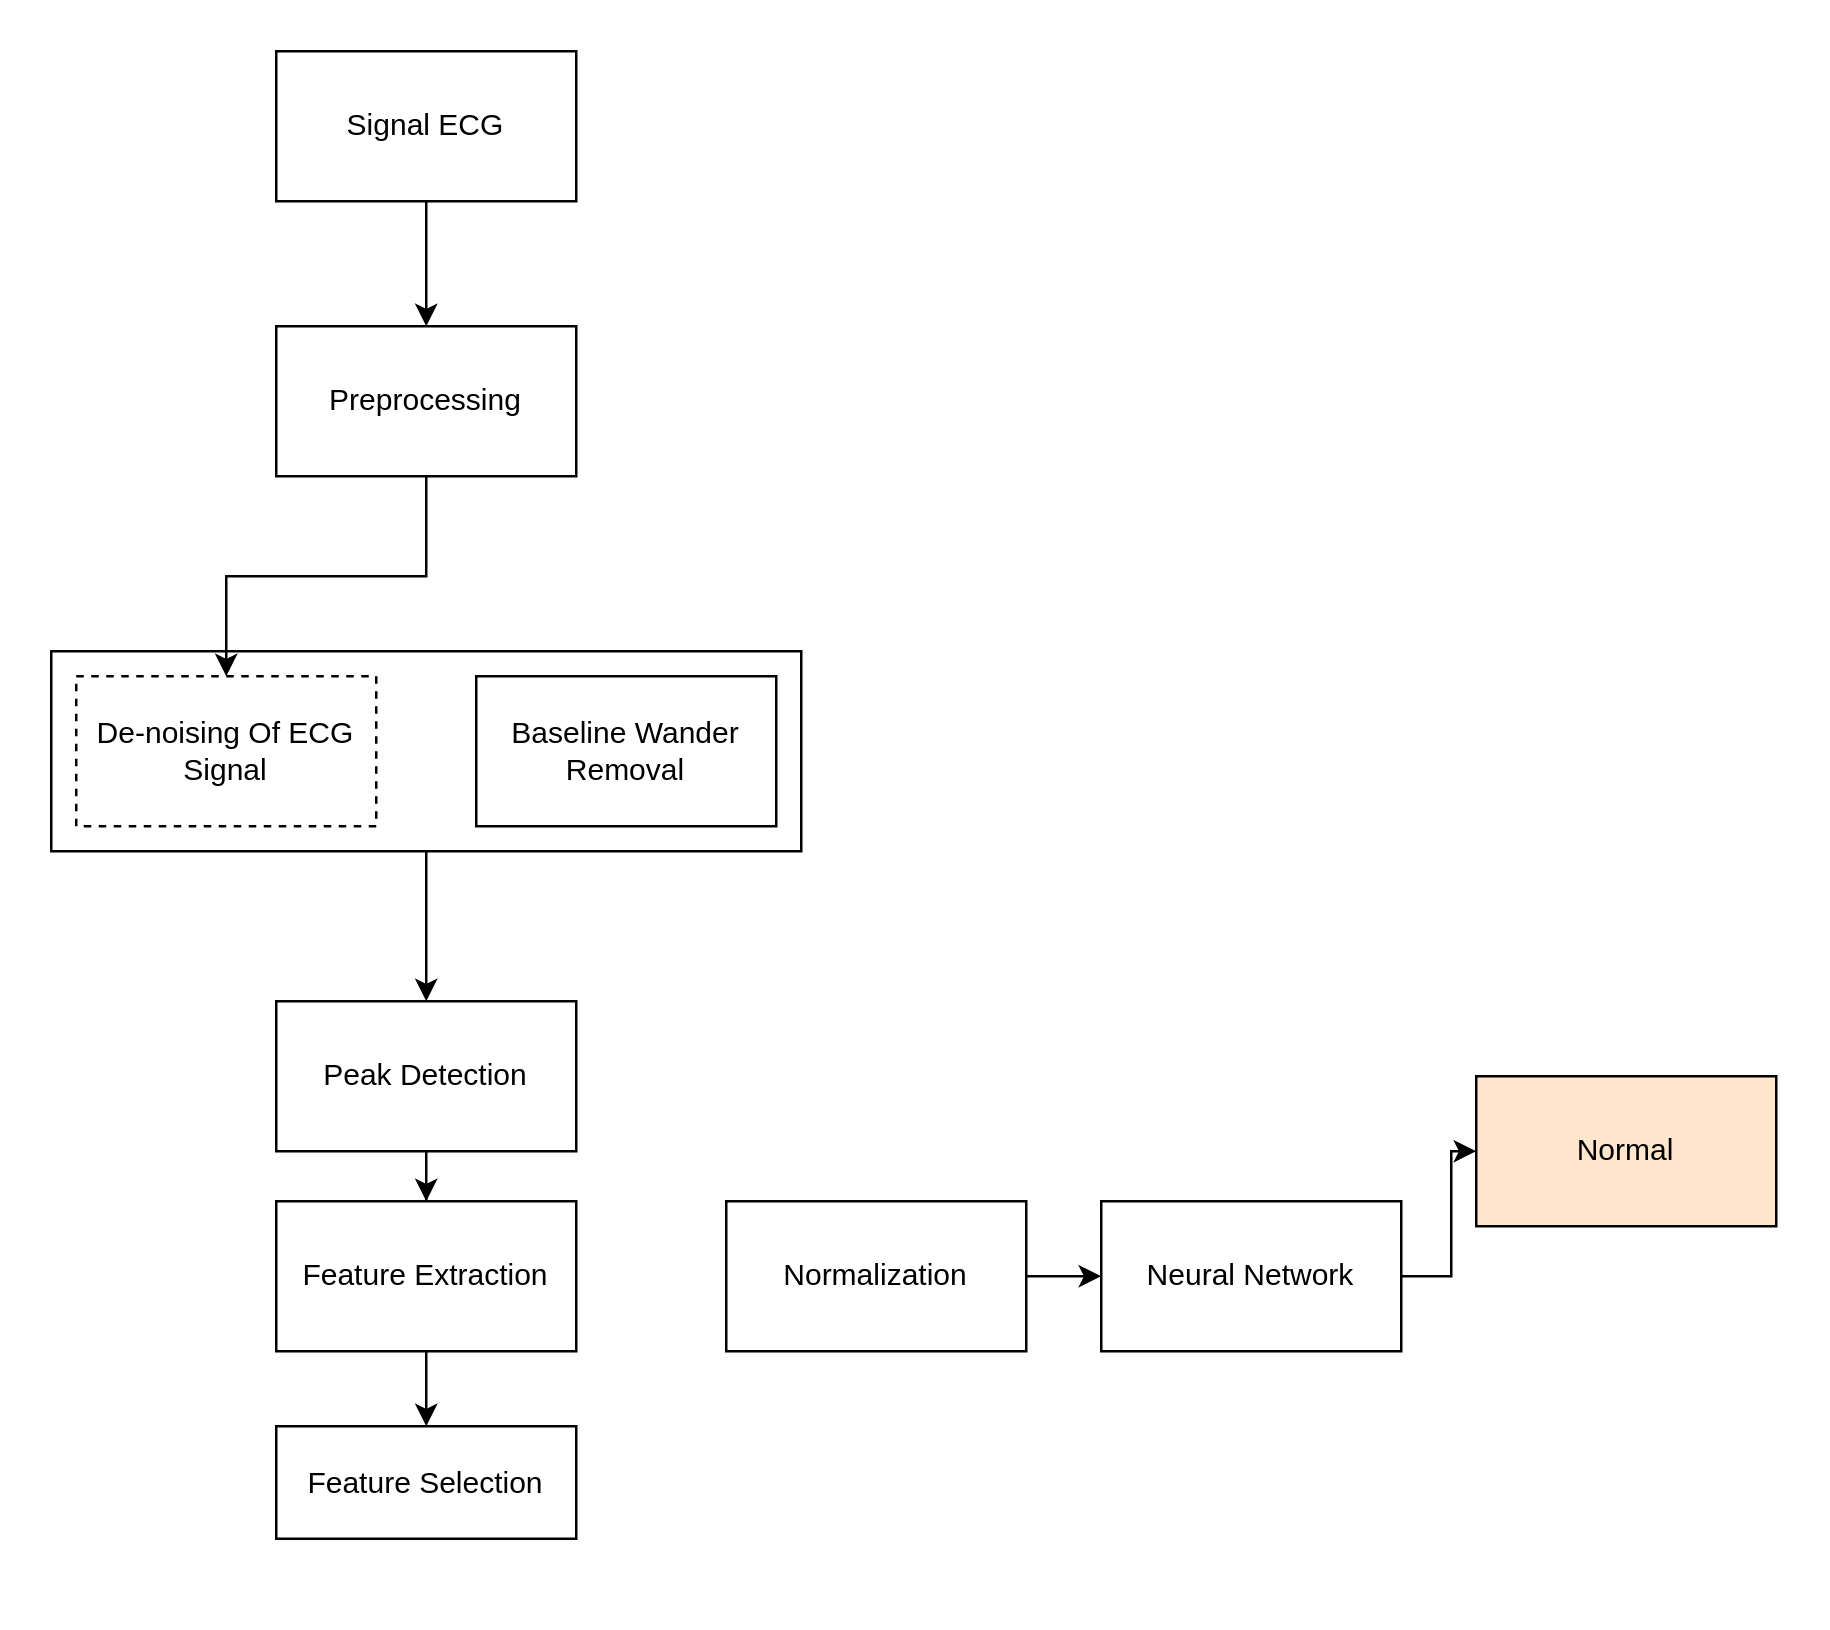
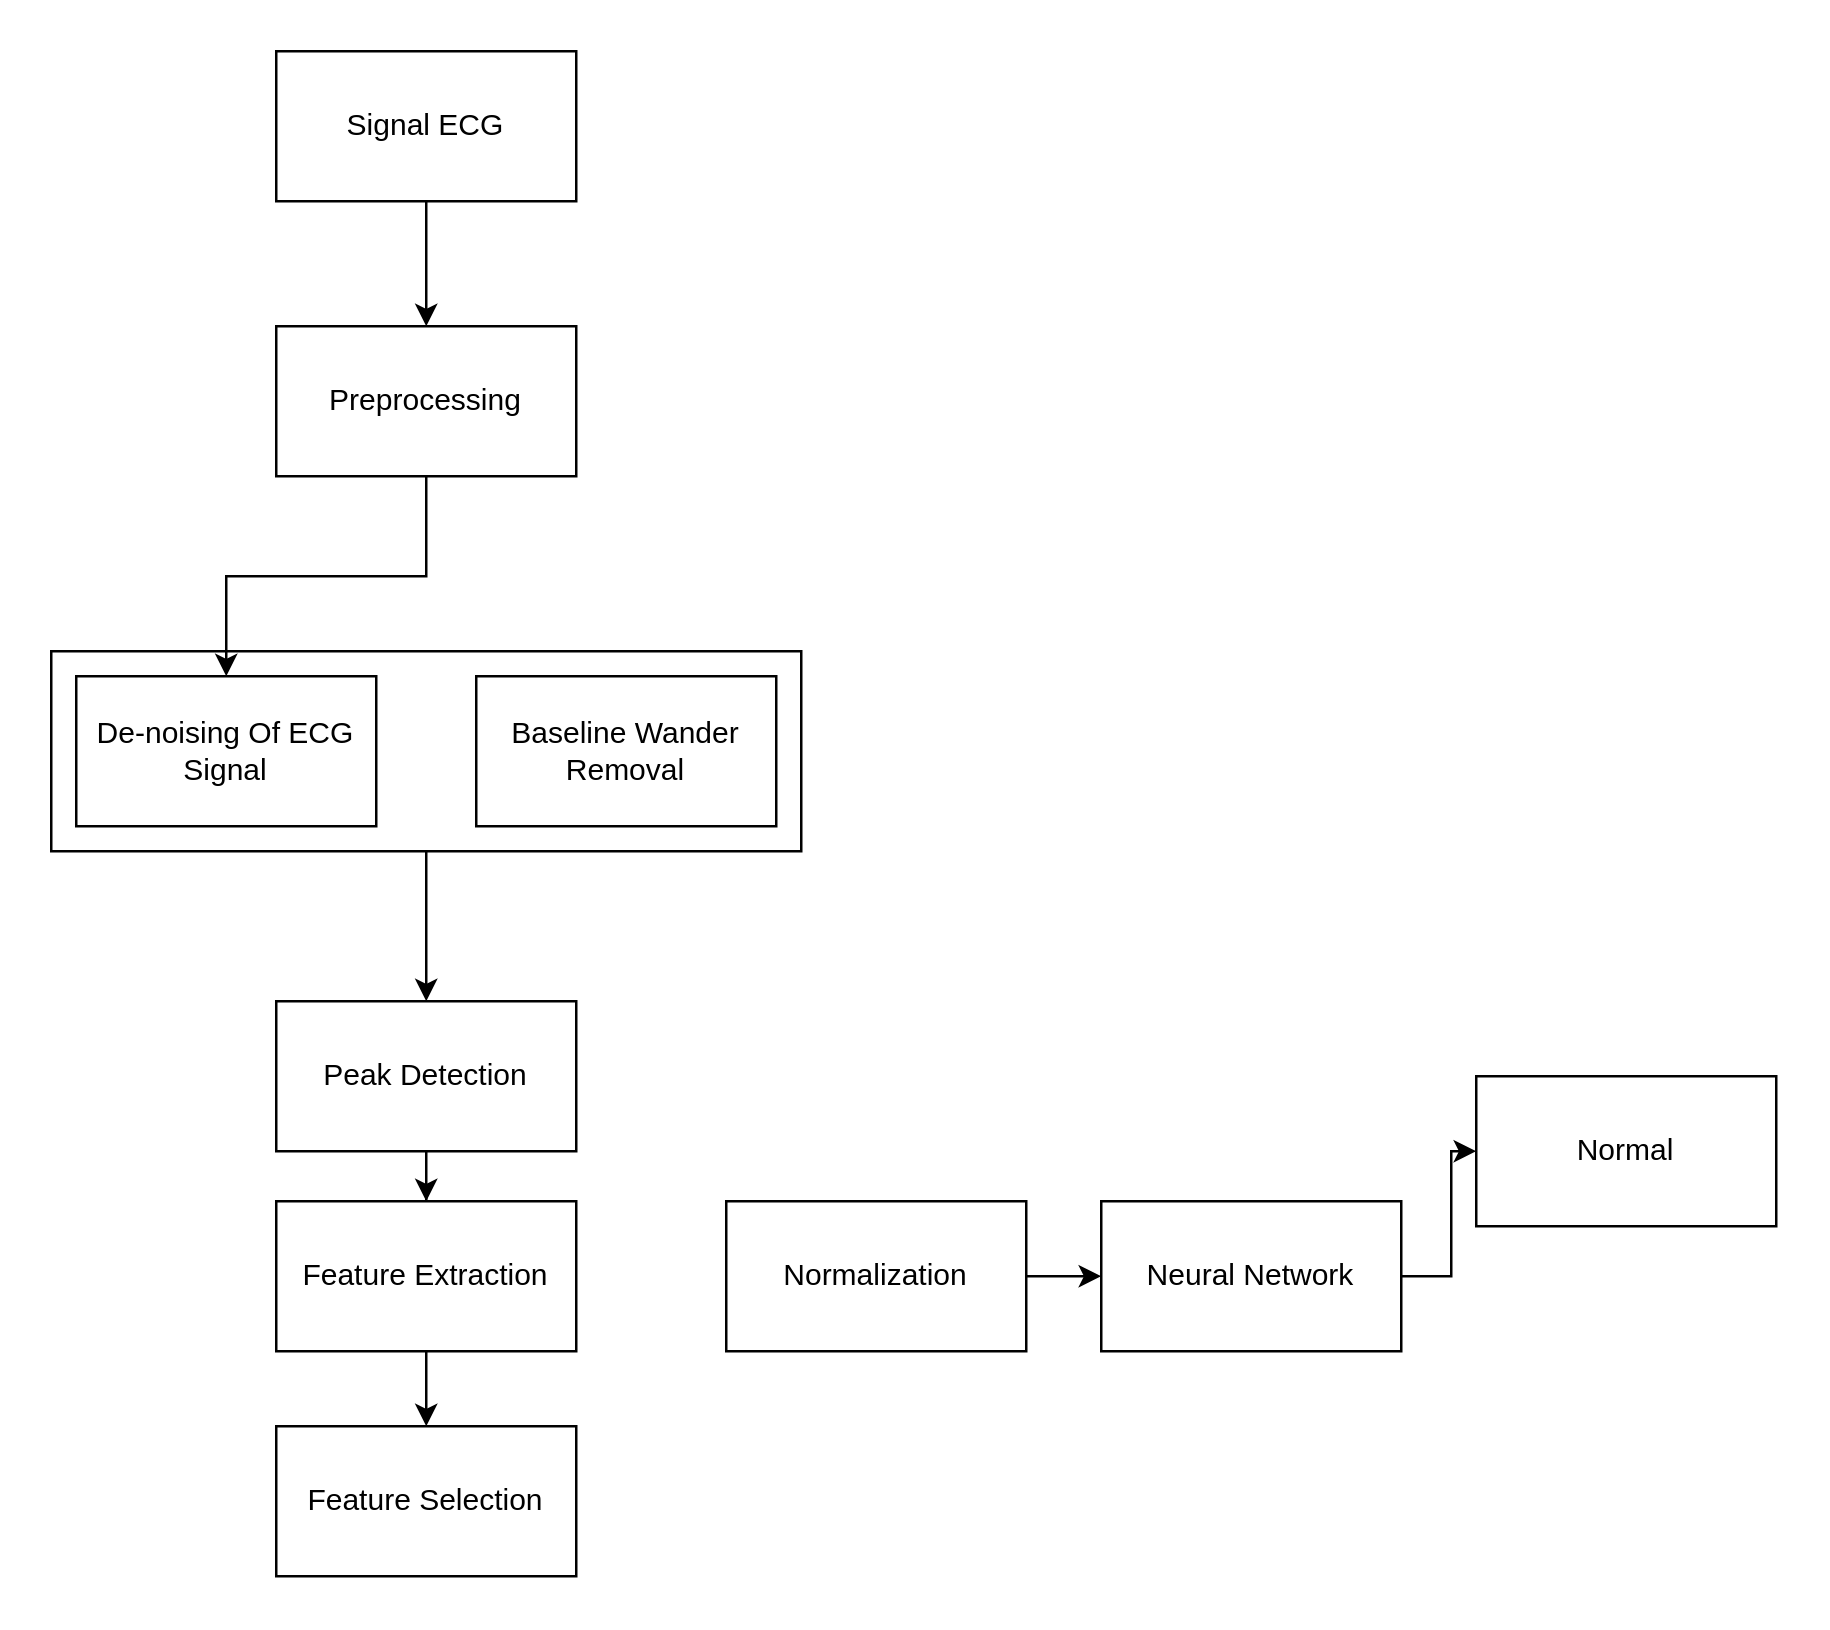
node "De-noising Of ECG Signal": style dashed -> solid
node "Normal": fillcolor #ffe6cc -> #ffffff
node "Feature Selection": size 300x113 -> 300x150
